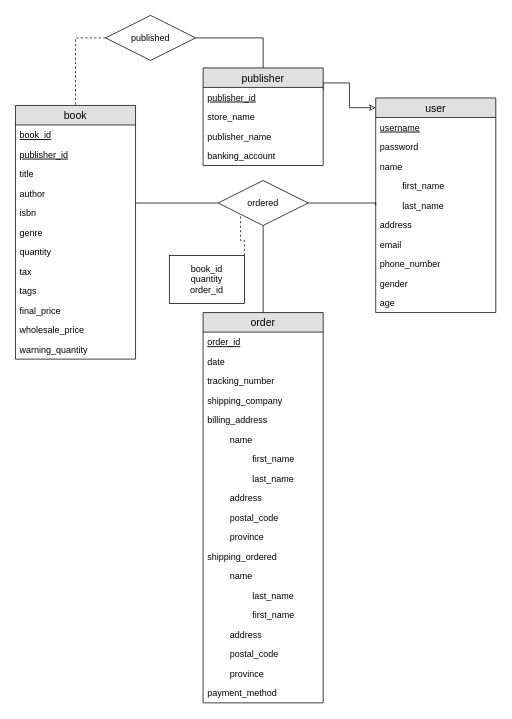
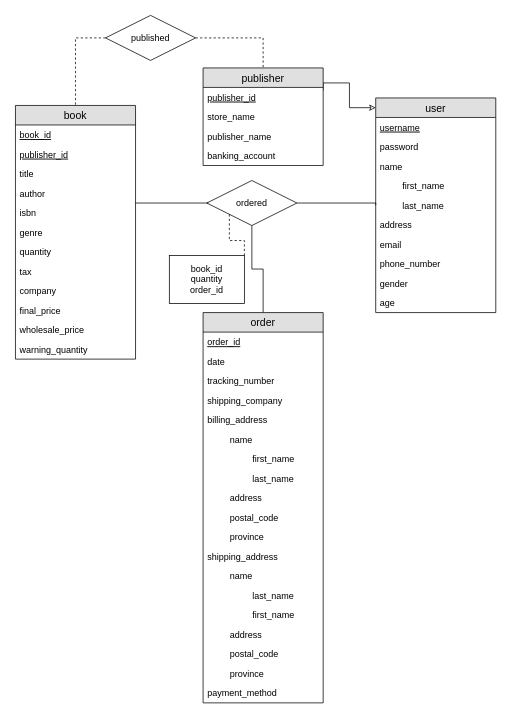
edge "published" -- "publisher": style solid -> dashed
node "ordered": moved (263, 203) -> (252, 203)
node "tags": label "tags" -> "company"
node "shipping_ordered": label "shipping_ordered" -> "shipping_address"
